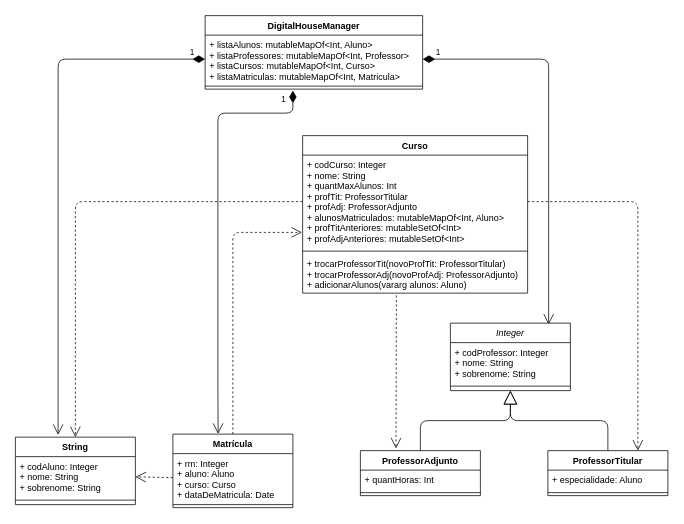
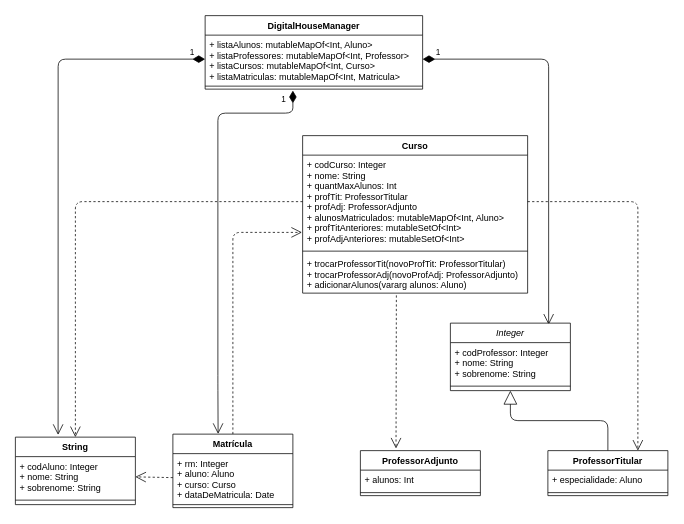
edge "ProfessorAdjunto" -> "Integer": removed
node "+ quantHoras: Int": label "+ quantHoras: Int" -> "+ alunos: Int"
